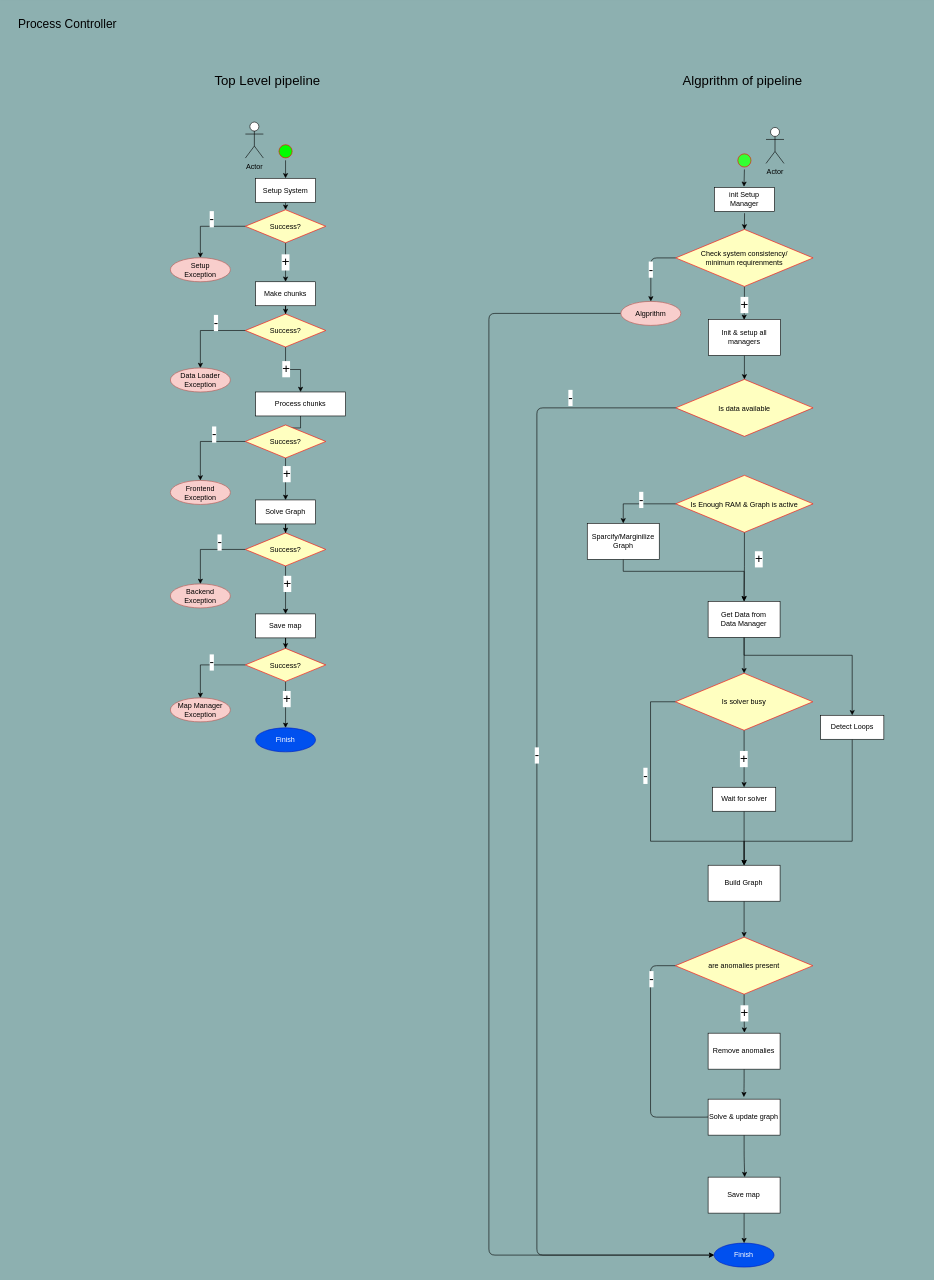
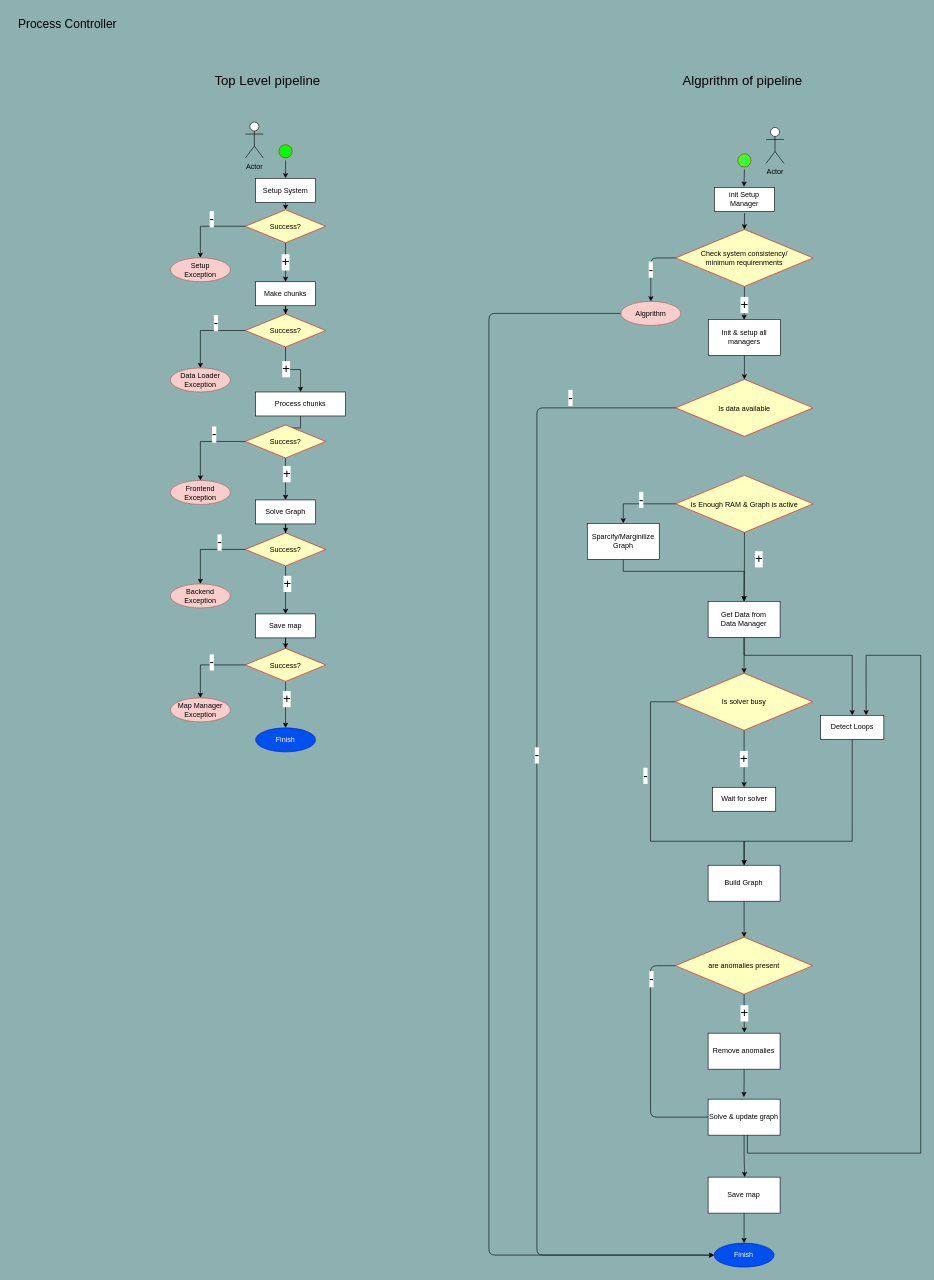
edge "Wait for solver" -> "Build Graph": removed
edge "Solve & update graph" -> "Detect Loops": added
